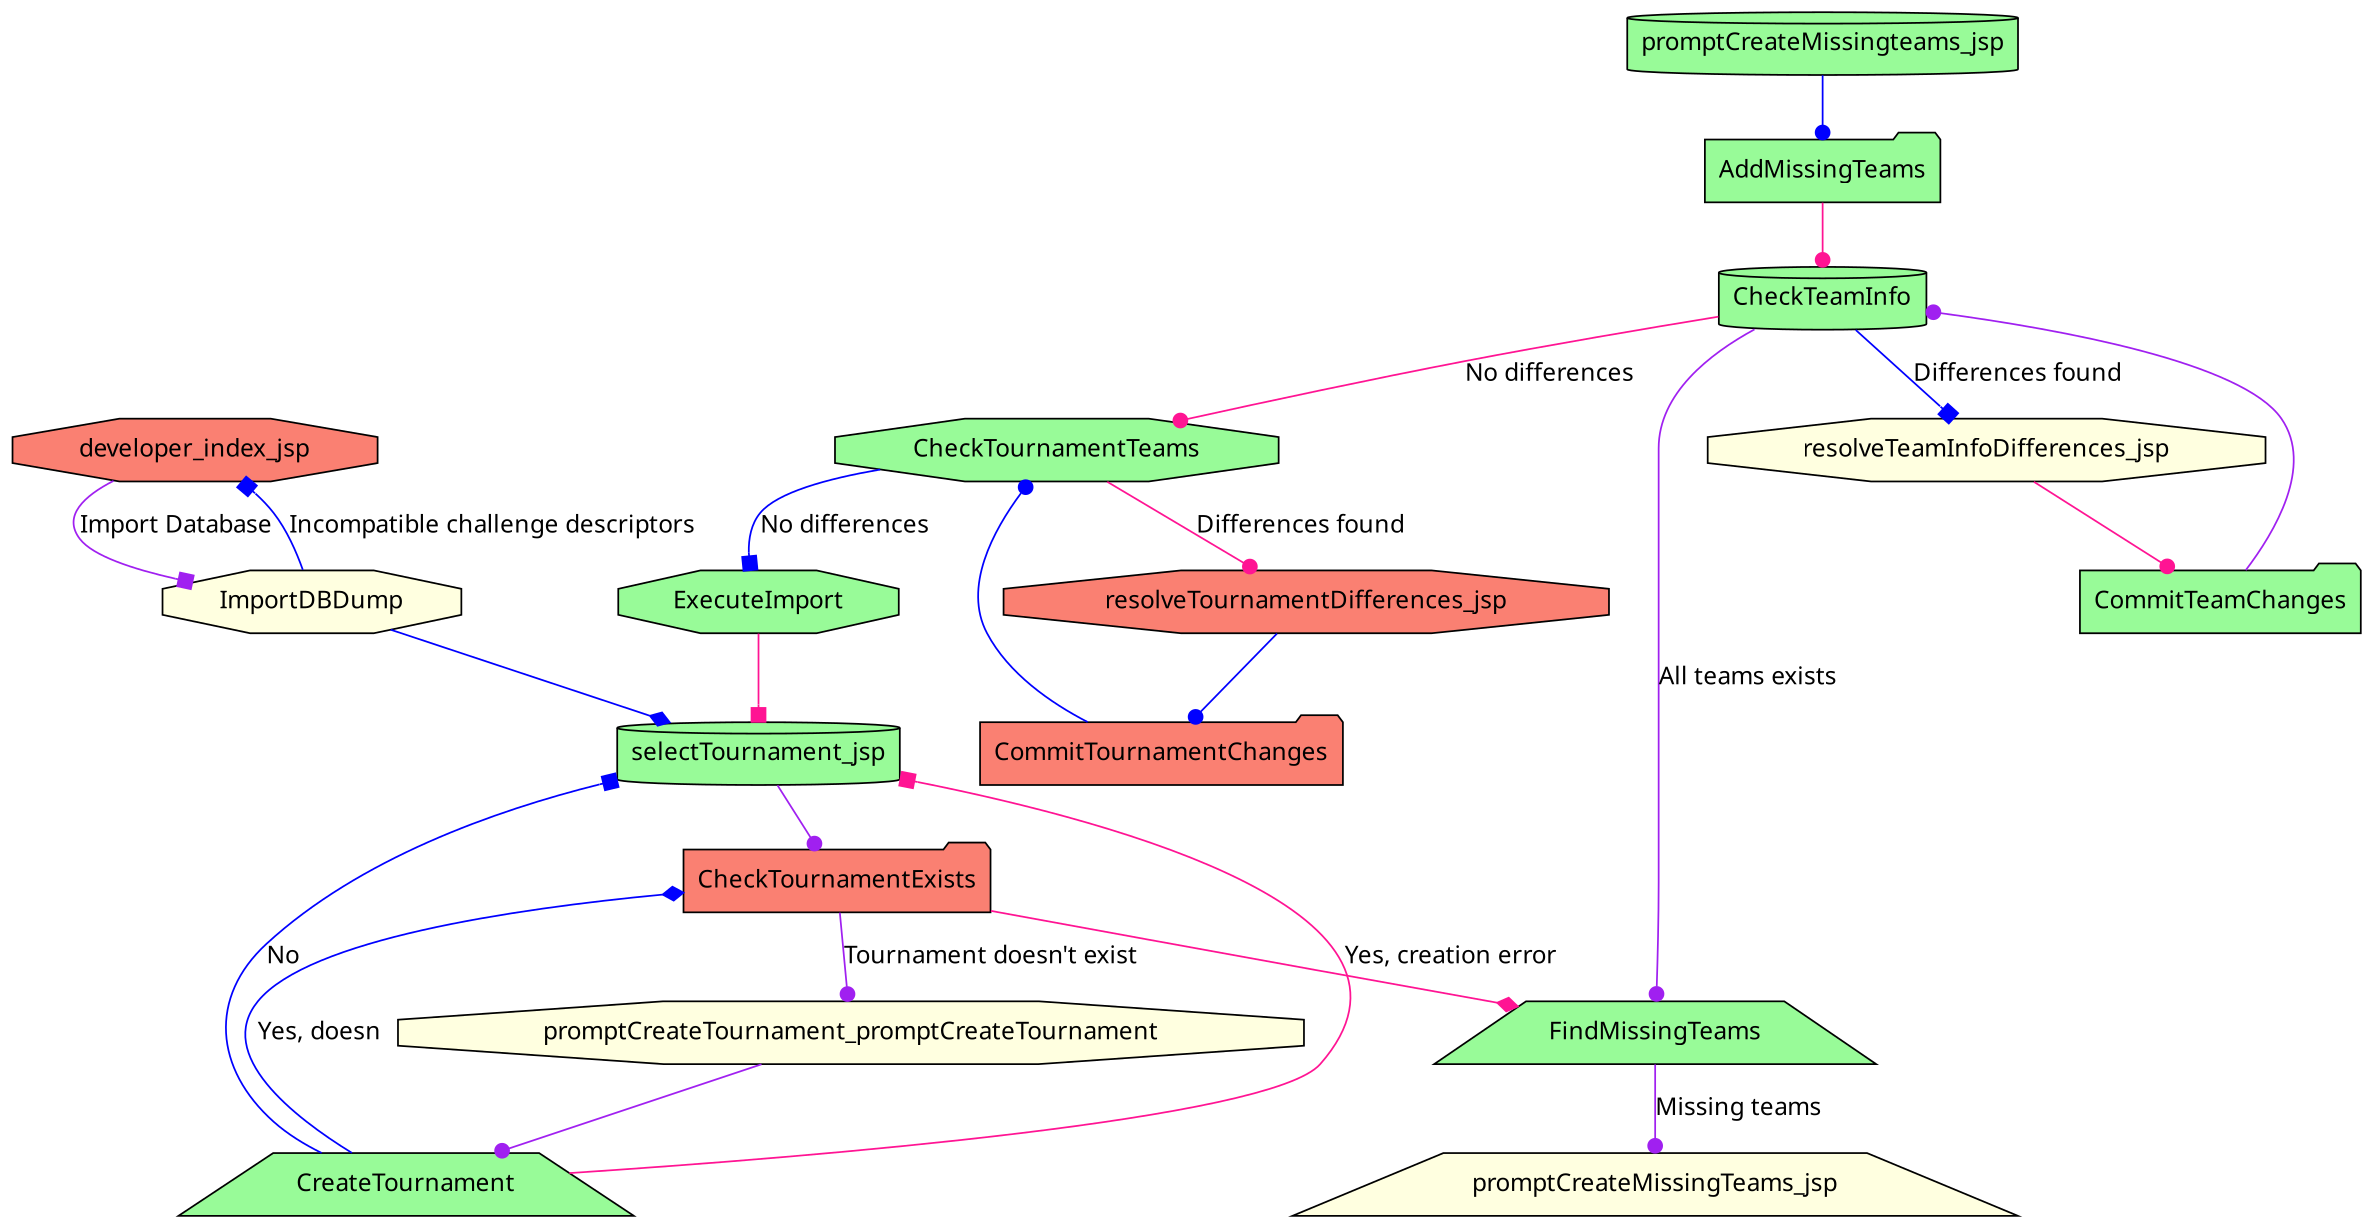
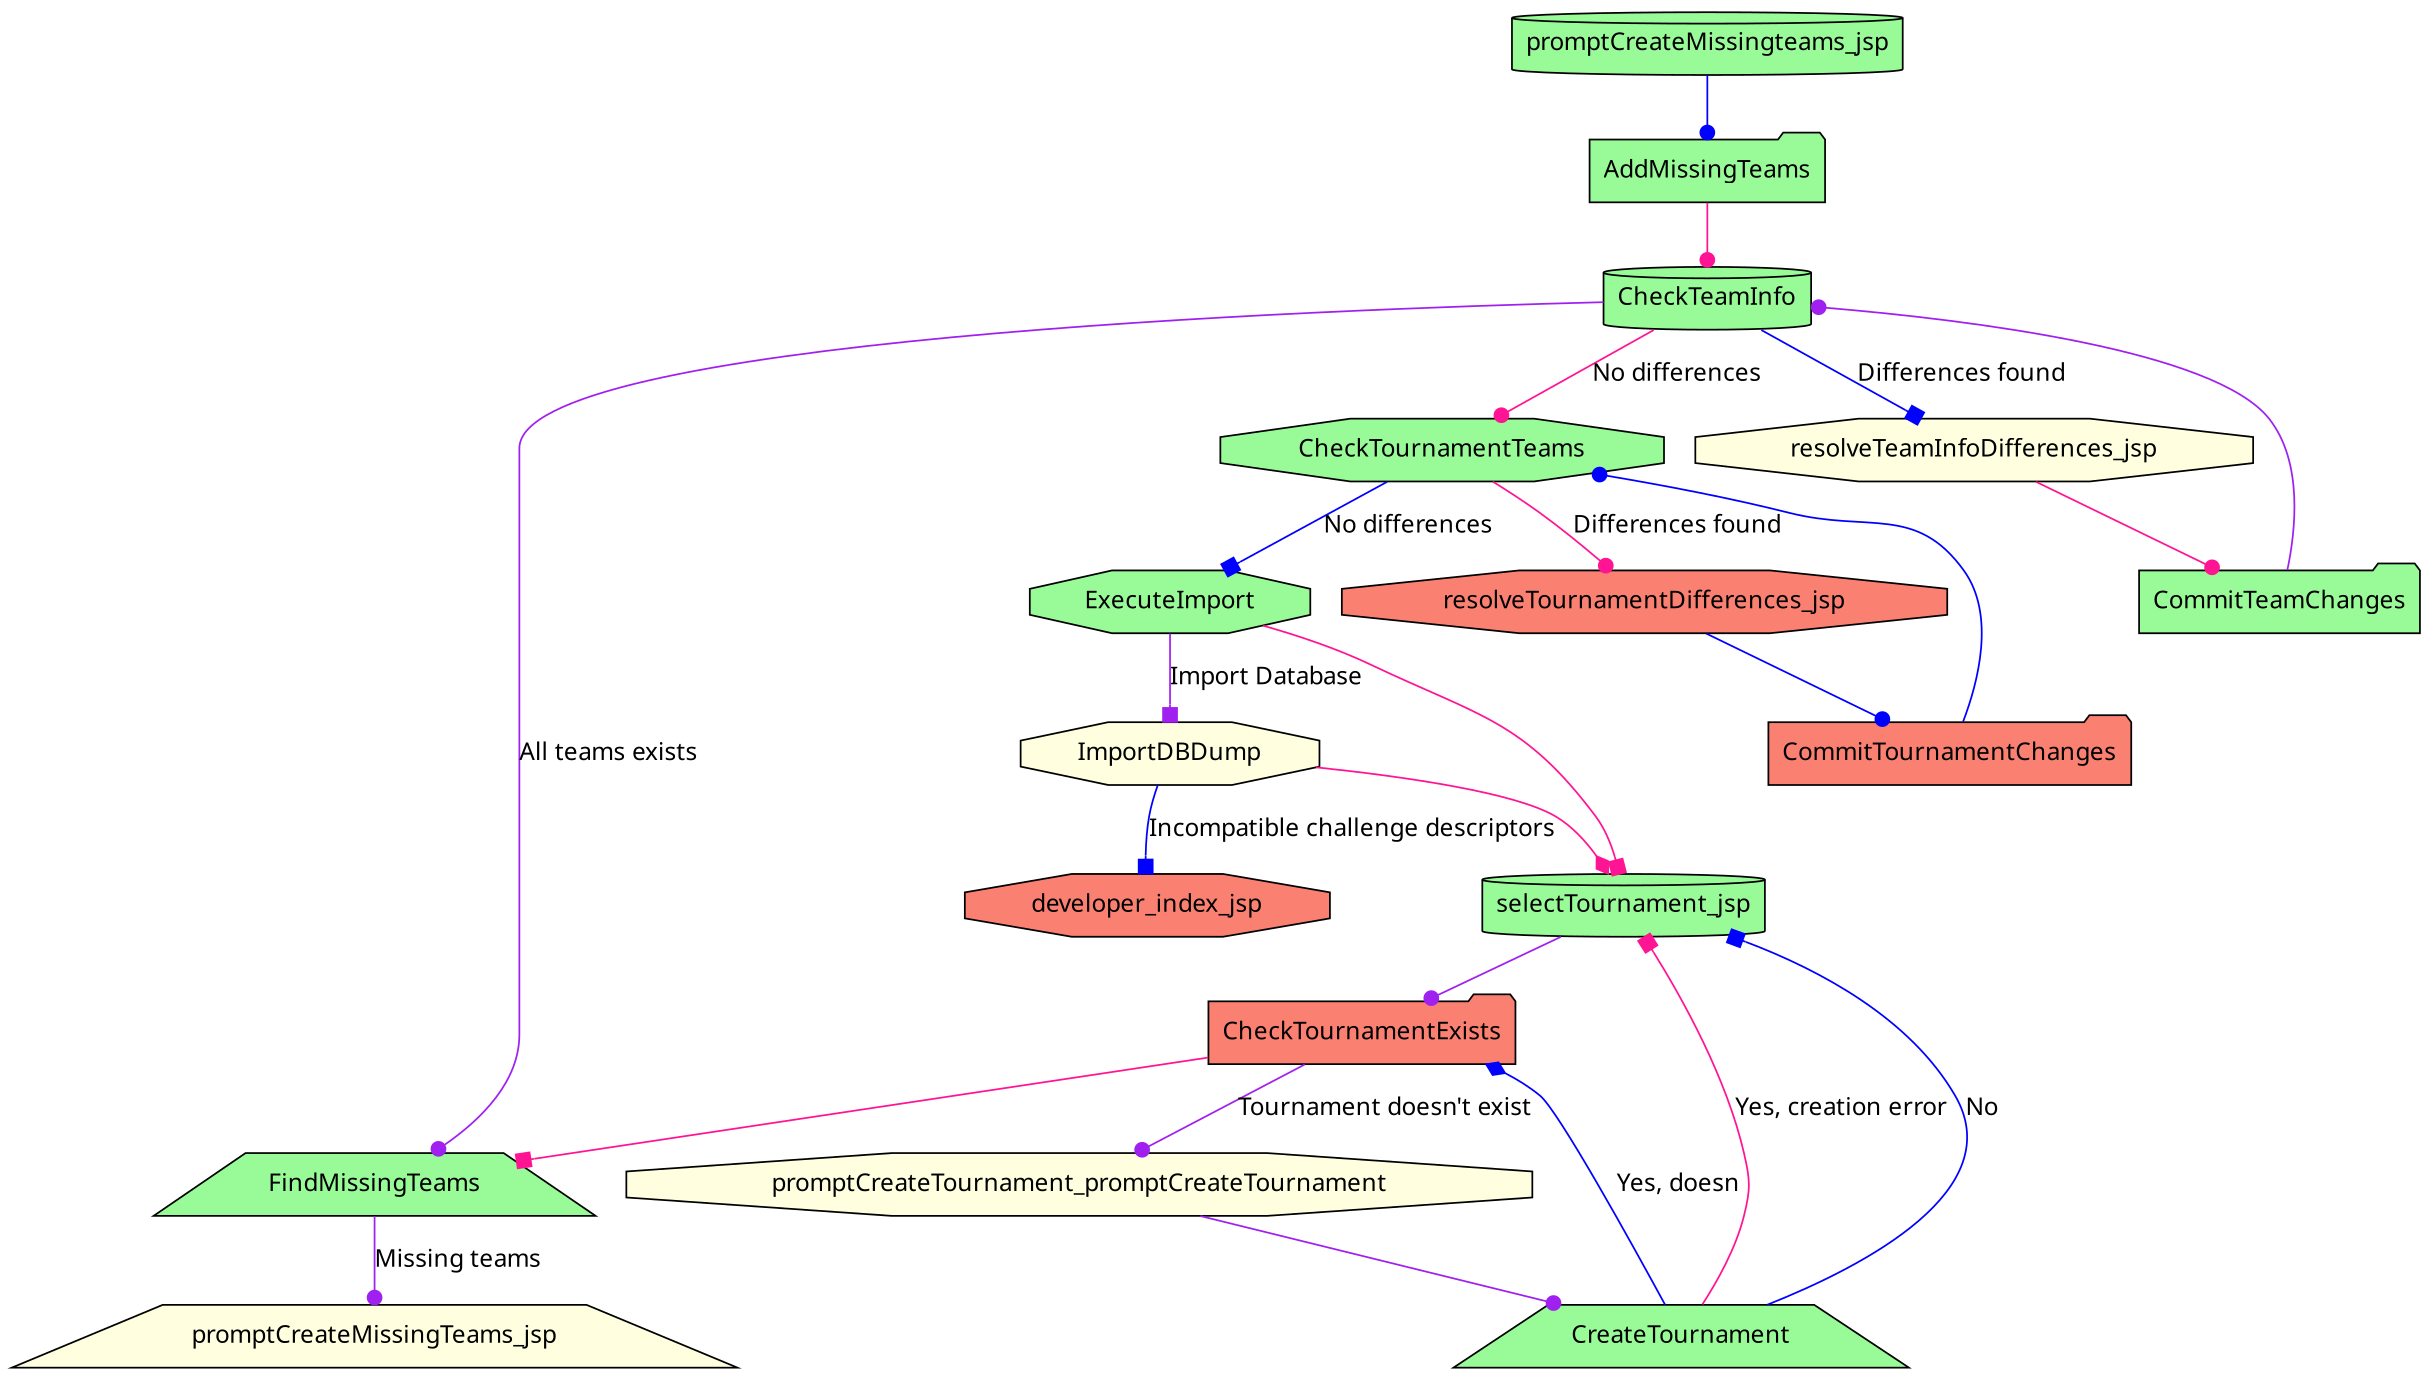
edge "developer_index_jsp" -> "ImportDBDump": now "ExecuteImport" -> "ImportDBDump"
edge "ImportDBDump" -> "selectTournament_jsp": color blue -> deeppink
edge "CheckTournamentExists" -> "FindMissingTeams": arrowhead diamond -> box
